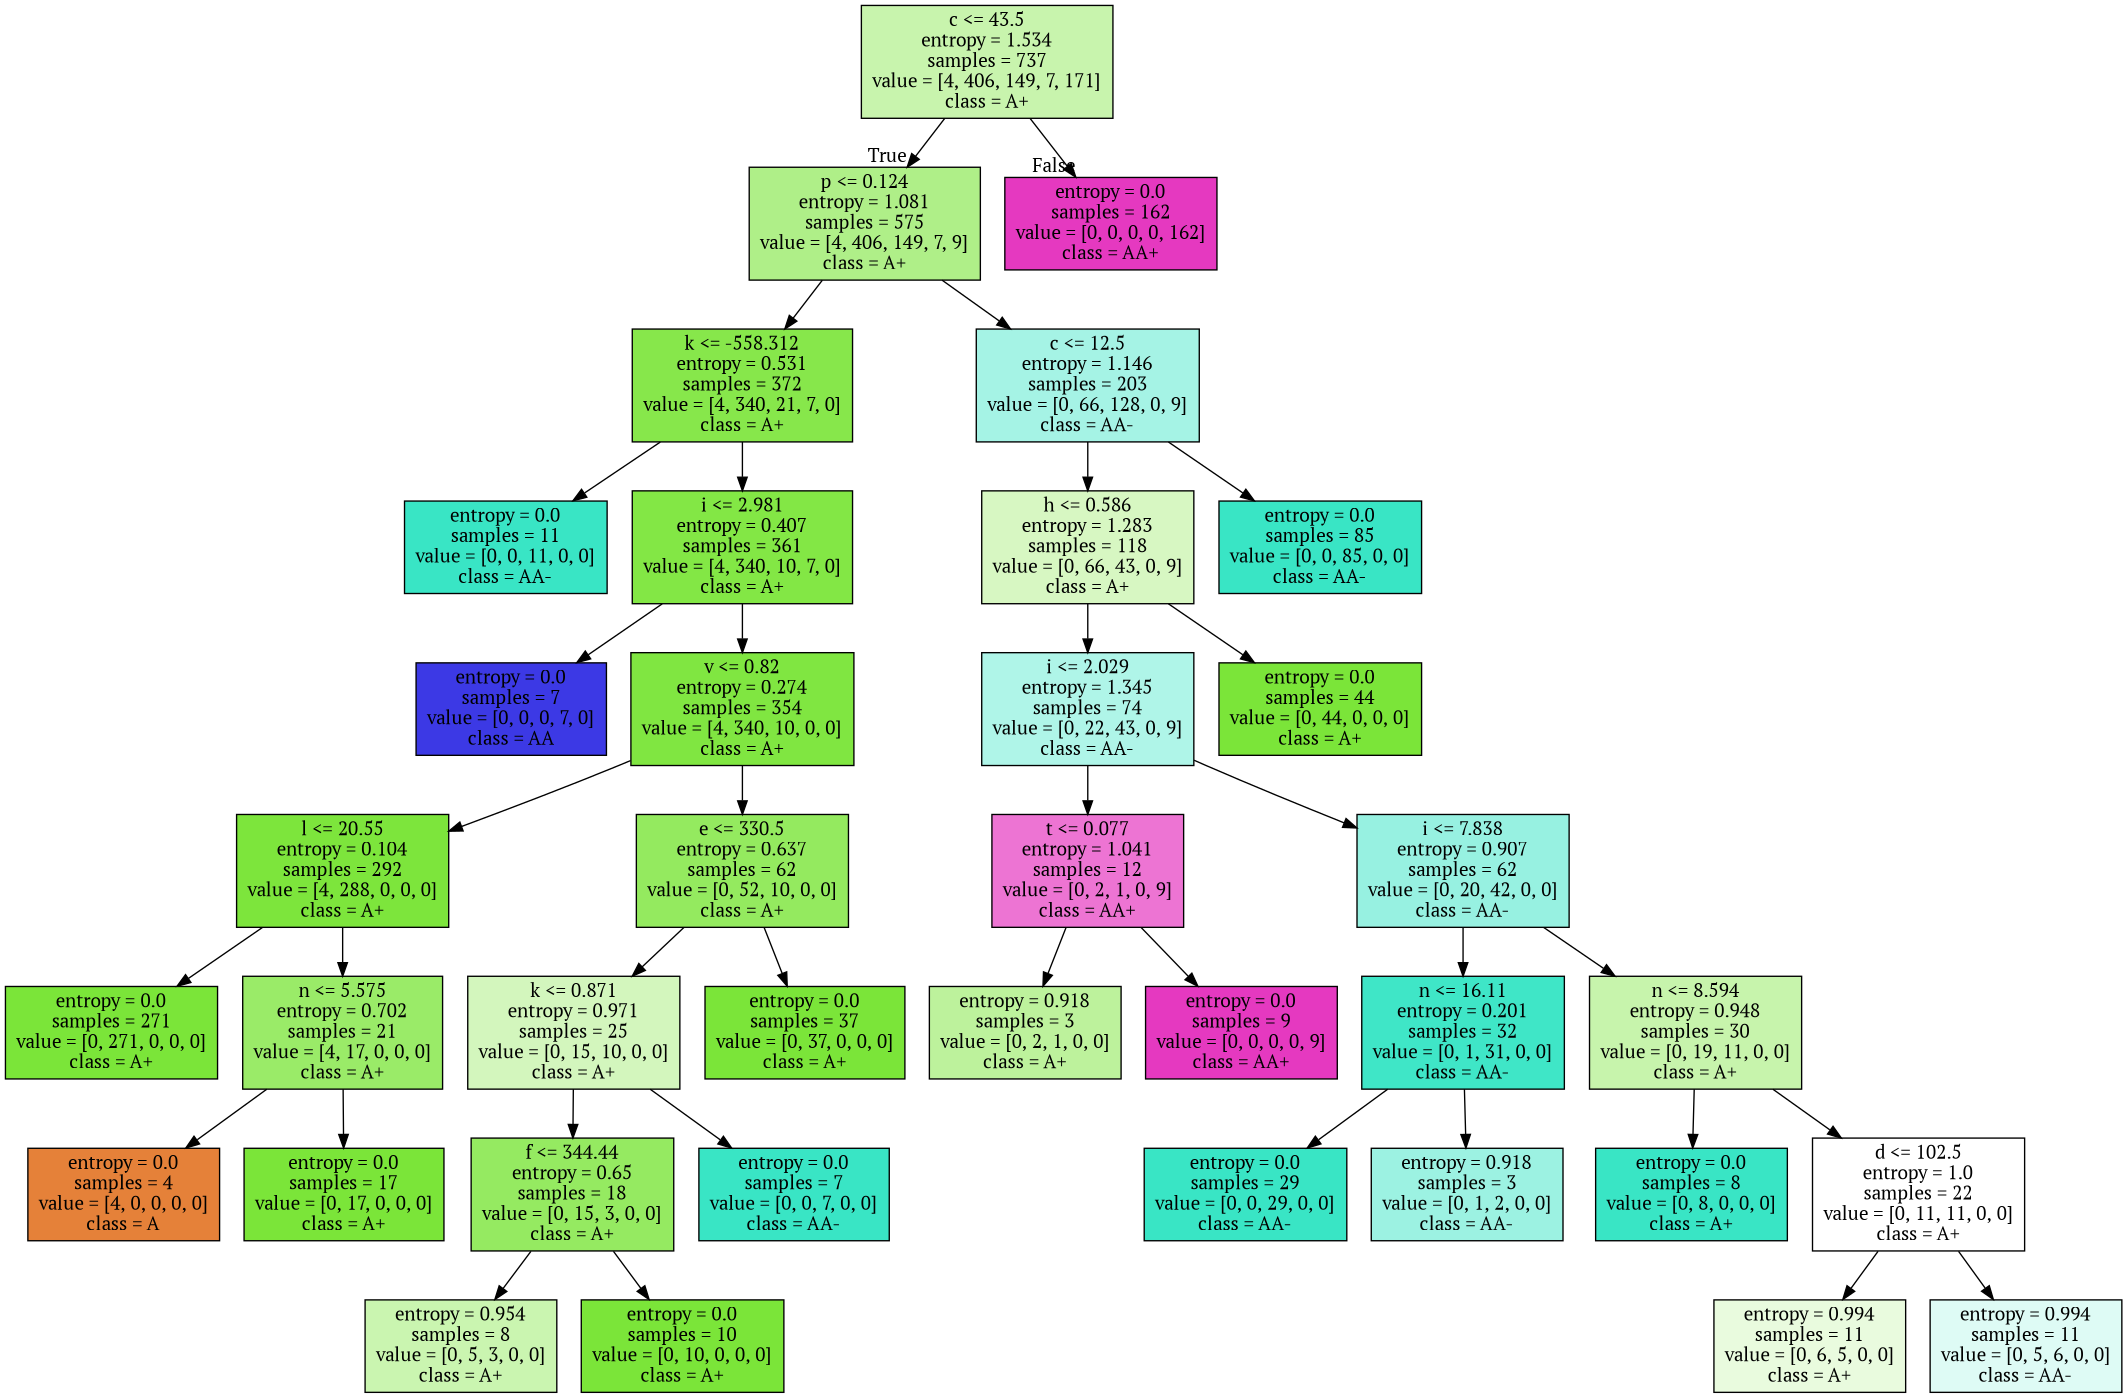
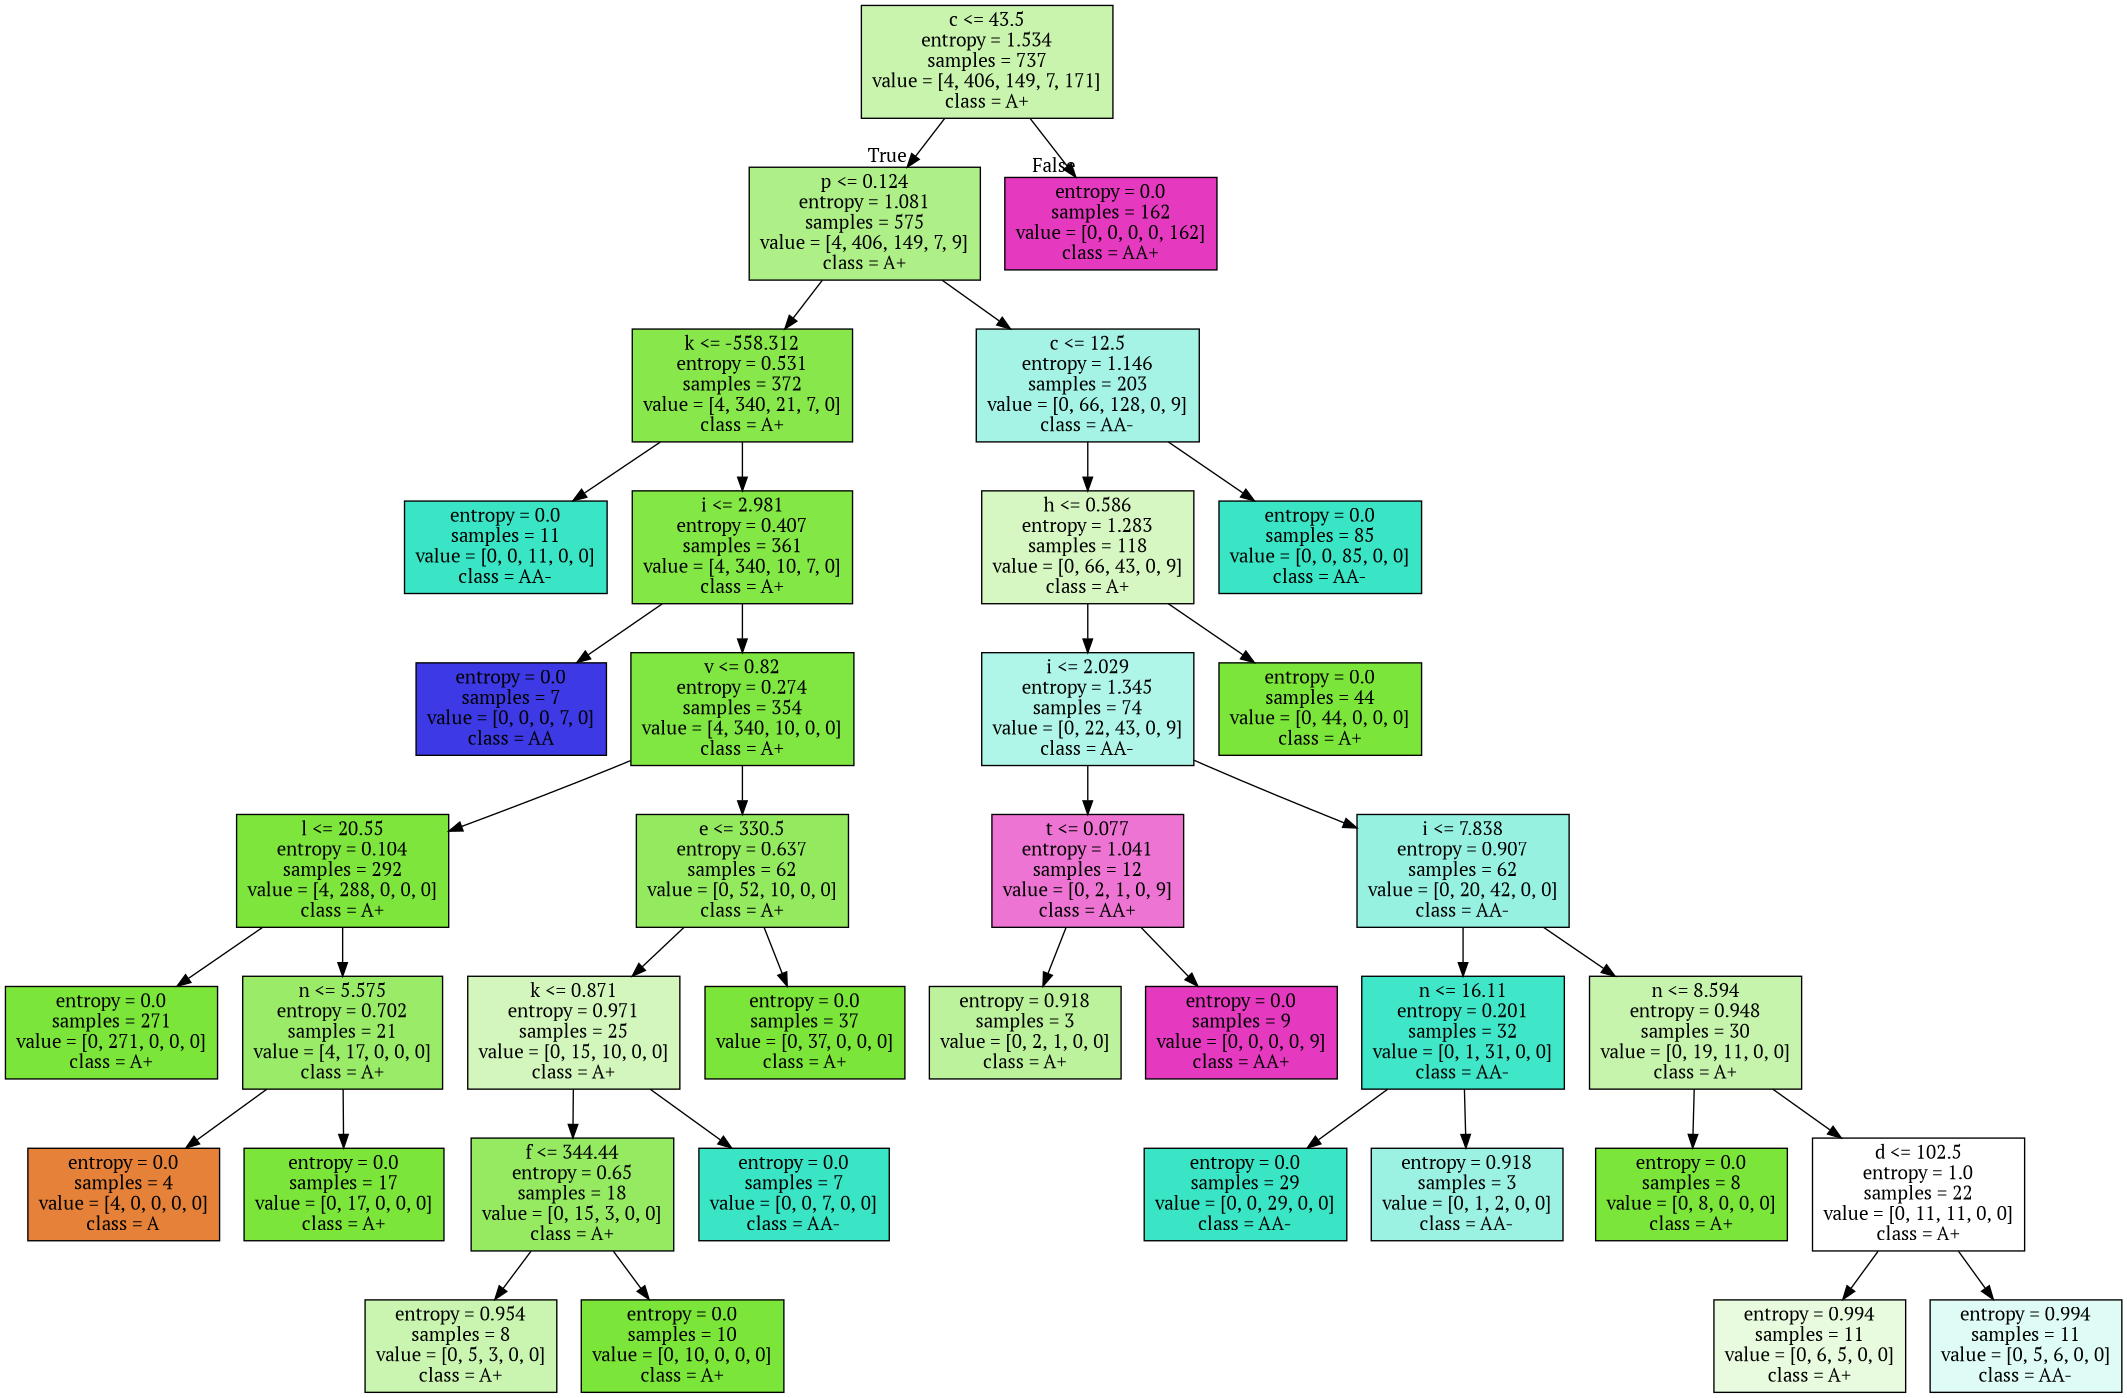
node "entropy = 0.0 samples = 8 value = [0, 8, 0, 0, 0] class = A+": fillcolor #39e5c5 -> #7be539
